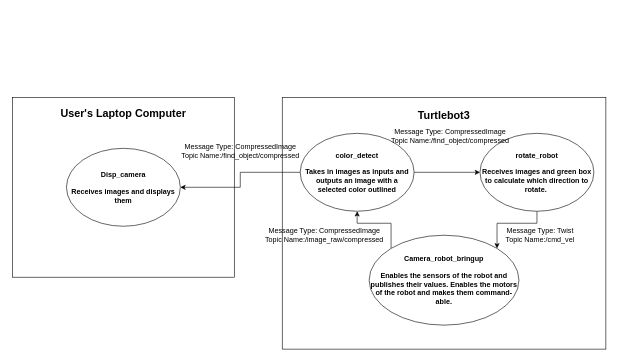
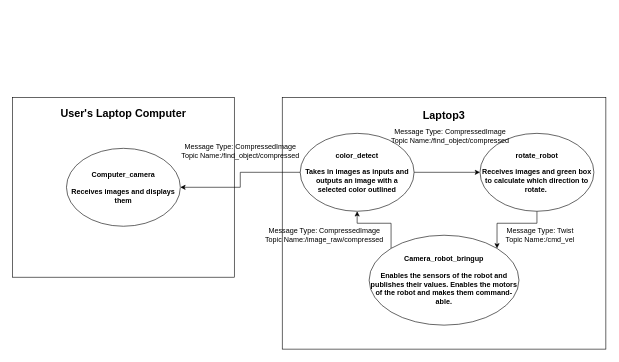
node "Disp_camera Receives images and displays them": label "Disp_camera Receives images and displays them" -> "Computer_camera Receives images and displays them"
node "Turtlebot3": label "Turtlebot3" -> "Laptop3"
